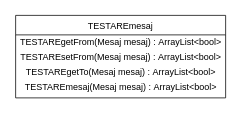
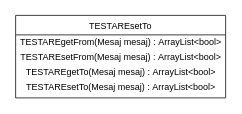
node "TESTAREmesaj": label "TESTAREmesaj" -> "TESTAREsetTo"
node "TESTAREmesaj(Mesaj mesaj) : ArrayList<bool>": label "TESTAREmesaj(Mesaj mesaj) : ArrayList<bool>" -> "TESTAREsetTo(Mesaj mesaj) : ArrayList<bool>"
